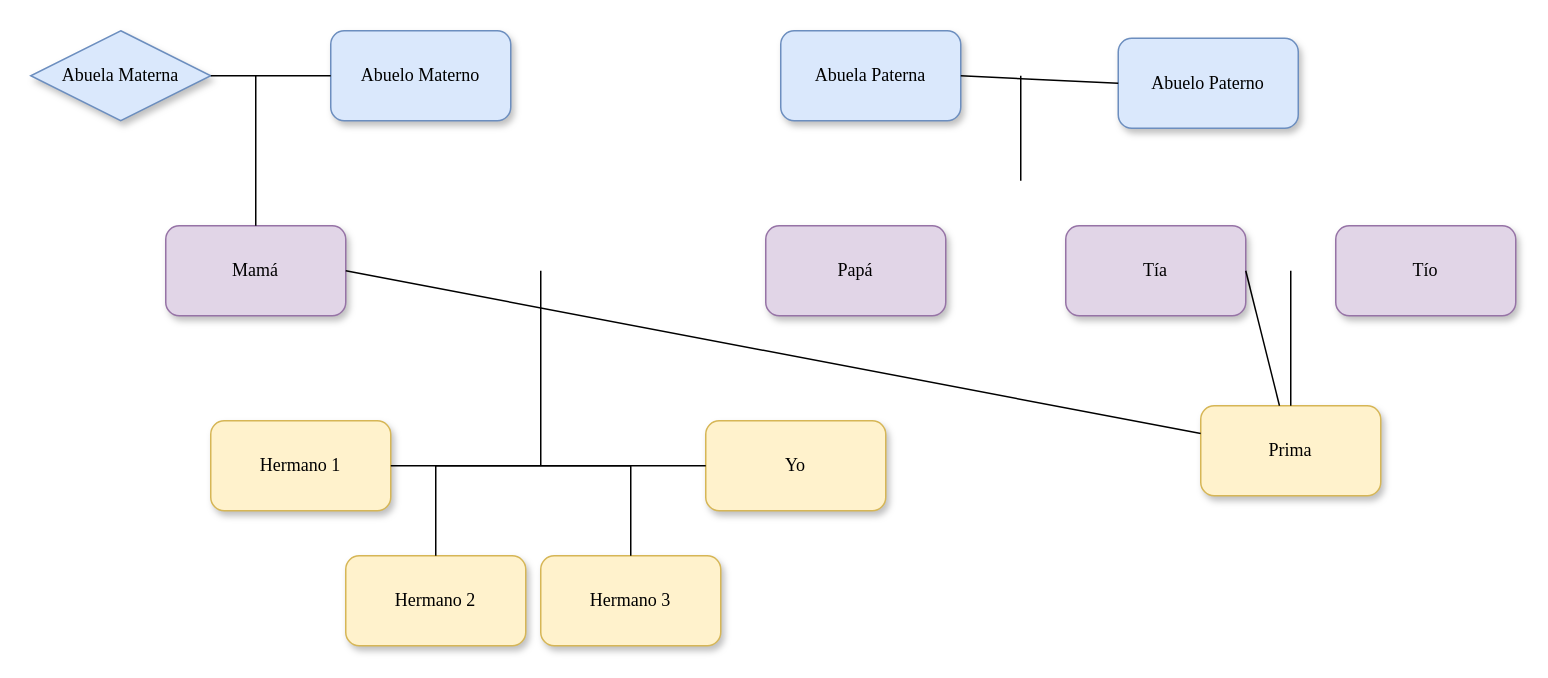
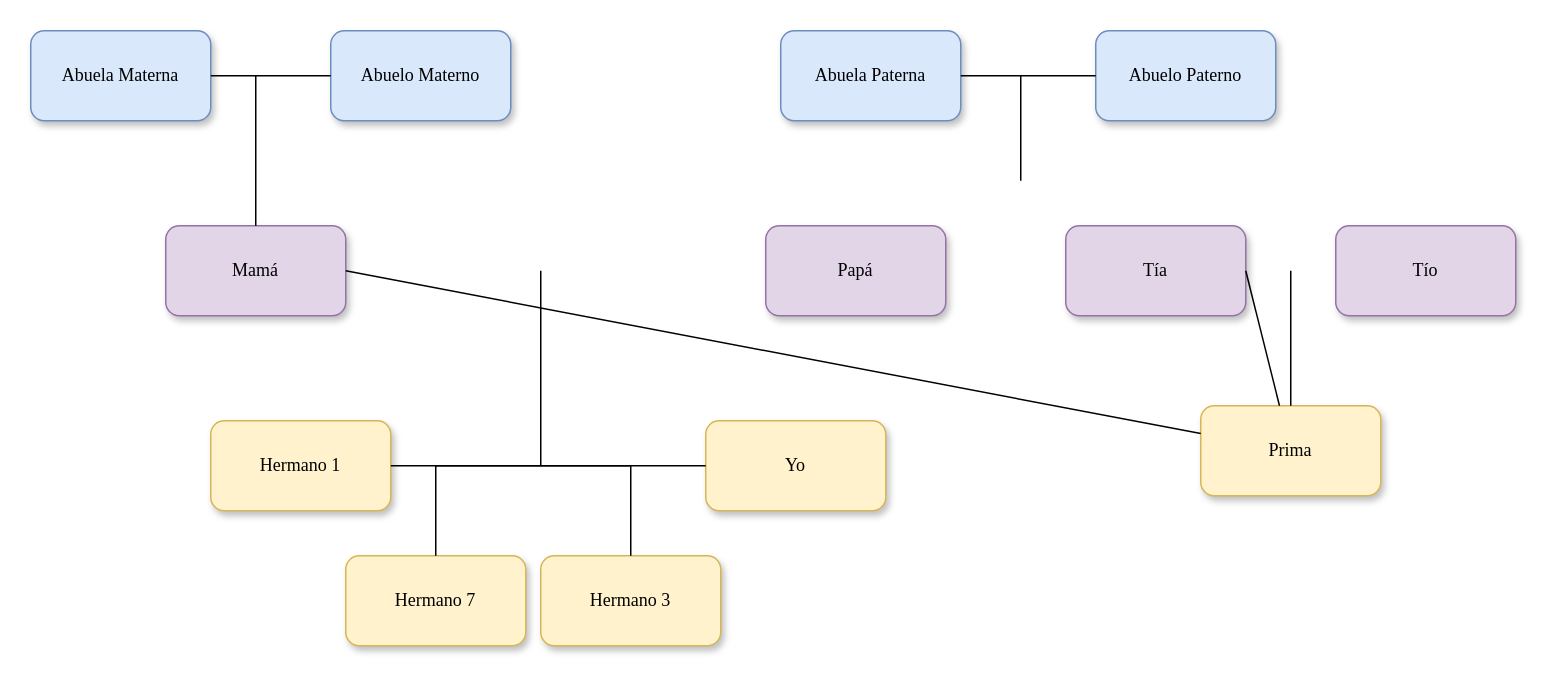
node "Abuela Materna": shape diamond -> rounded rectangle
node "Abuelo Paterno": moved (1208, 83) -> (1186, 76)
node "Hermano 2": label "Hermano 2" -> "Hermano 7"
